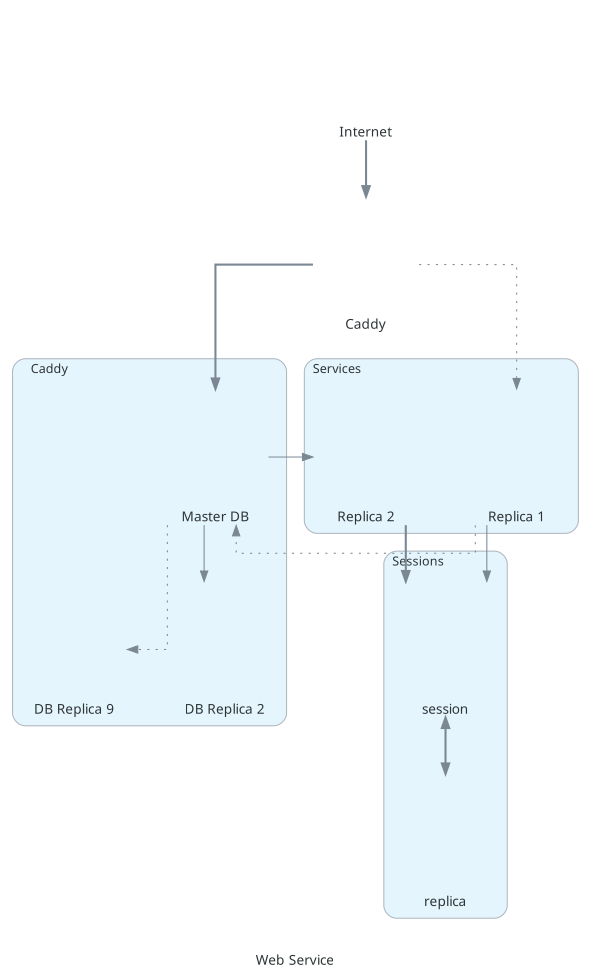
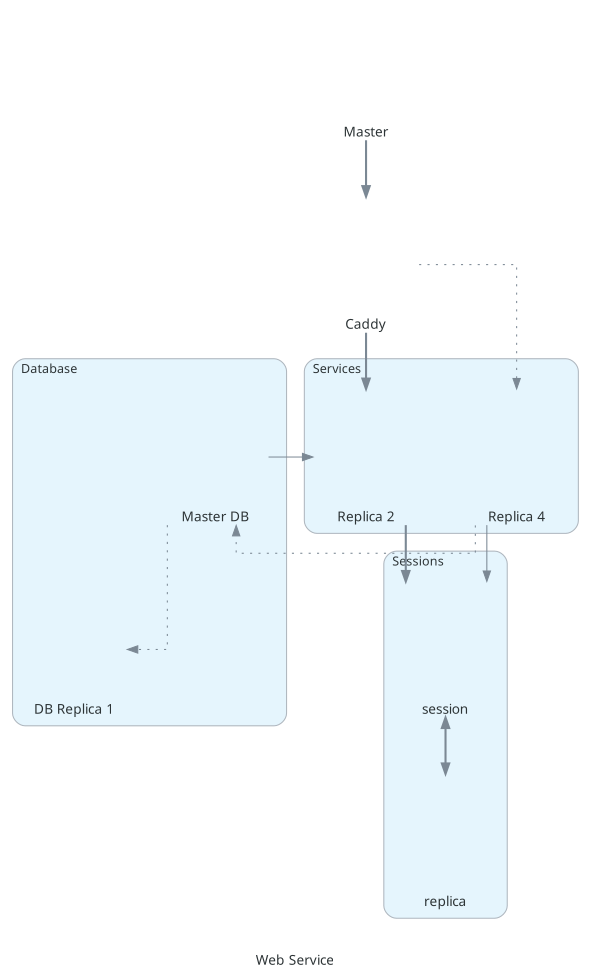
node "Internet": label "Internet" -> "Master"
edge "Caddy" -> "Master DB": now "Caddy" -> "Replica 2"
cluster "Caddy": label "Caddy" -> "Database"
node "Replica 1": label "Replica 1" -> "Replica 4"
node "DB Replica 9": label "DB Replica 9" -> "DB Replica 1"
node "DB Replica 2": removed
